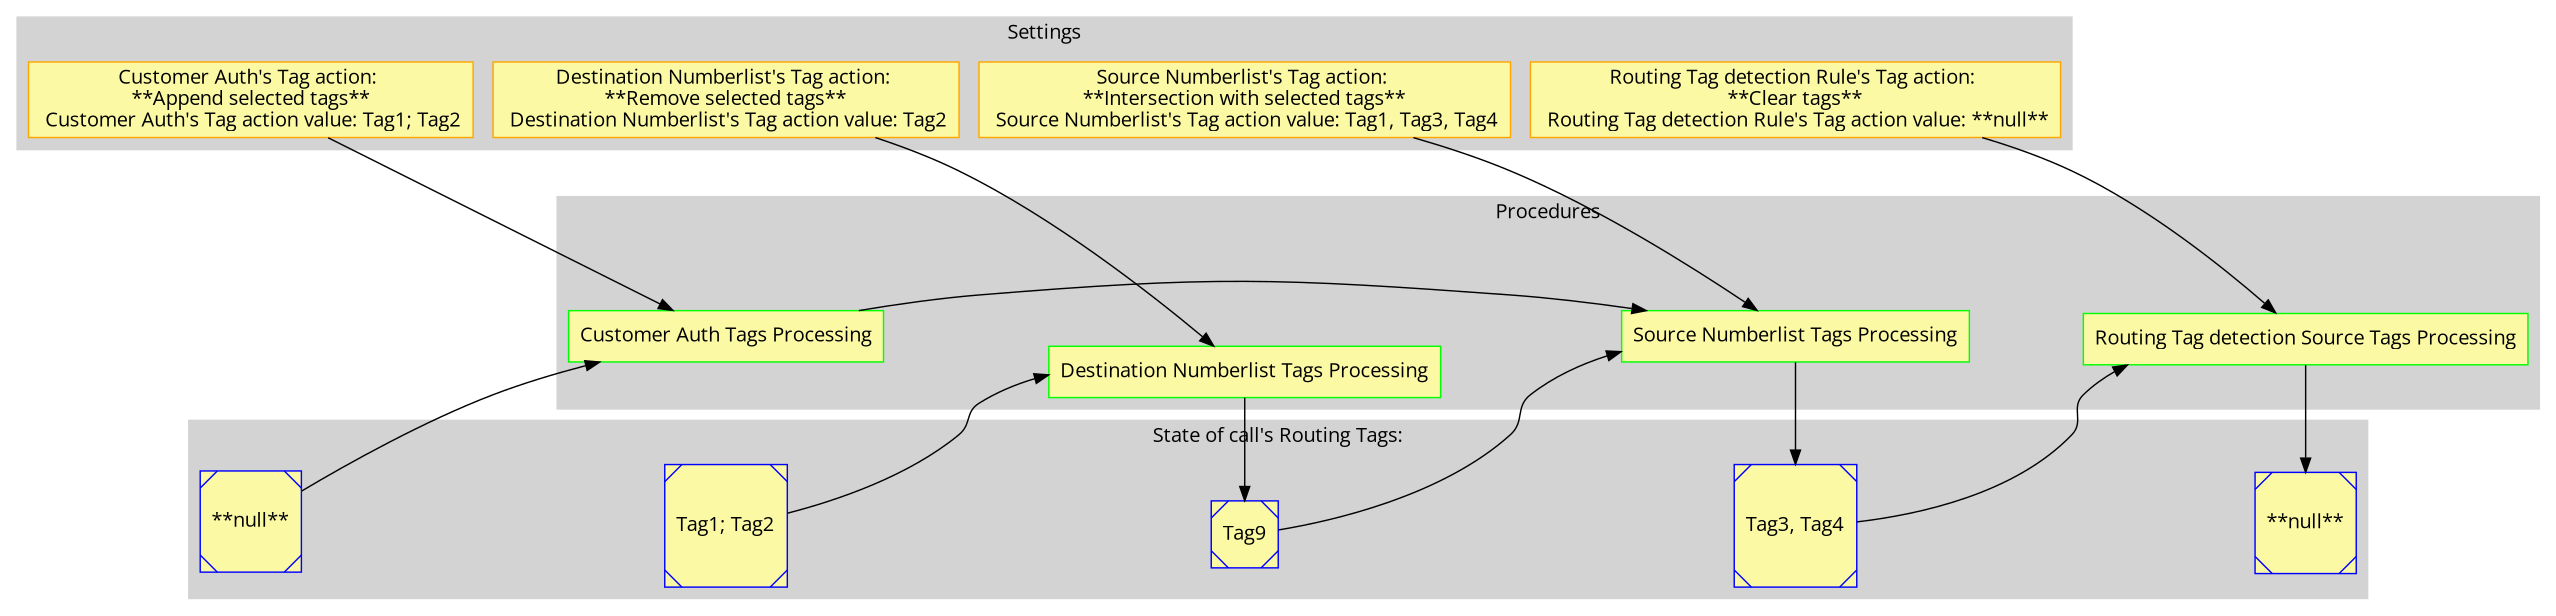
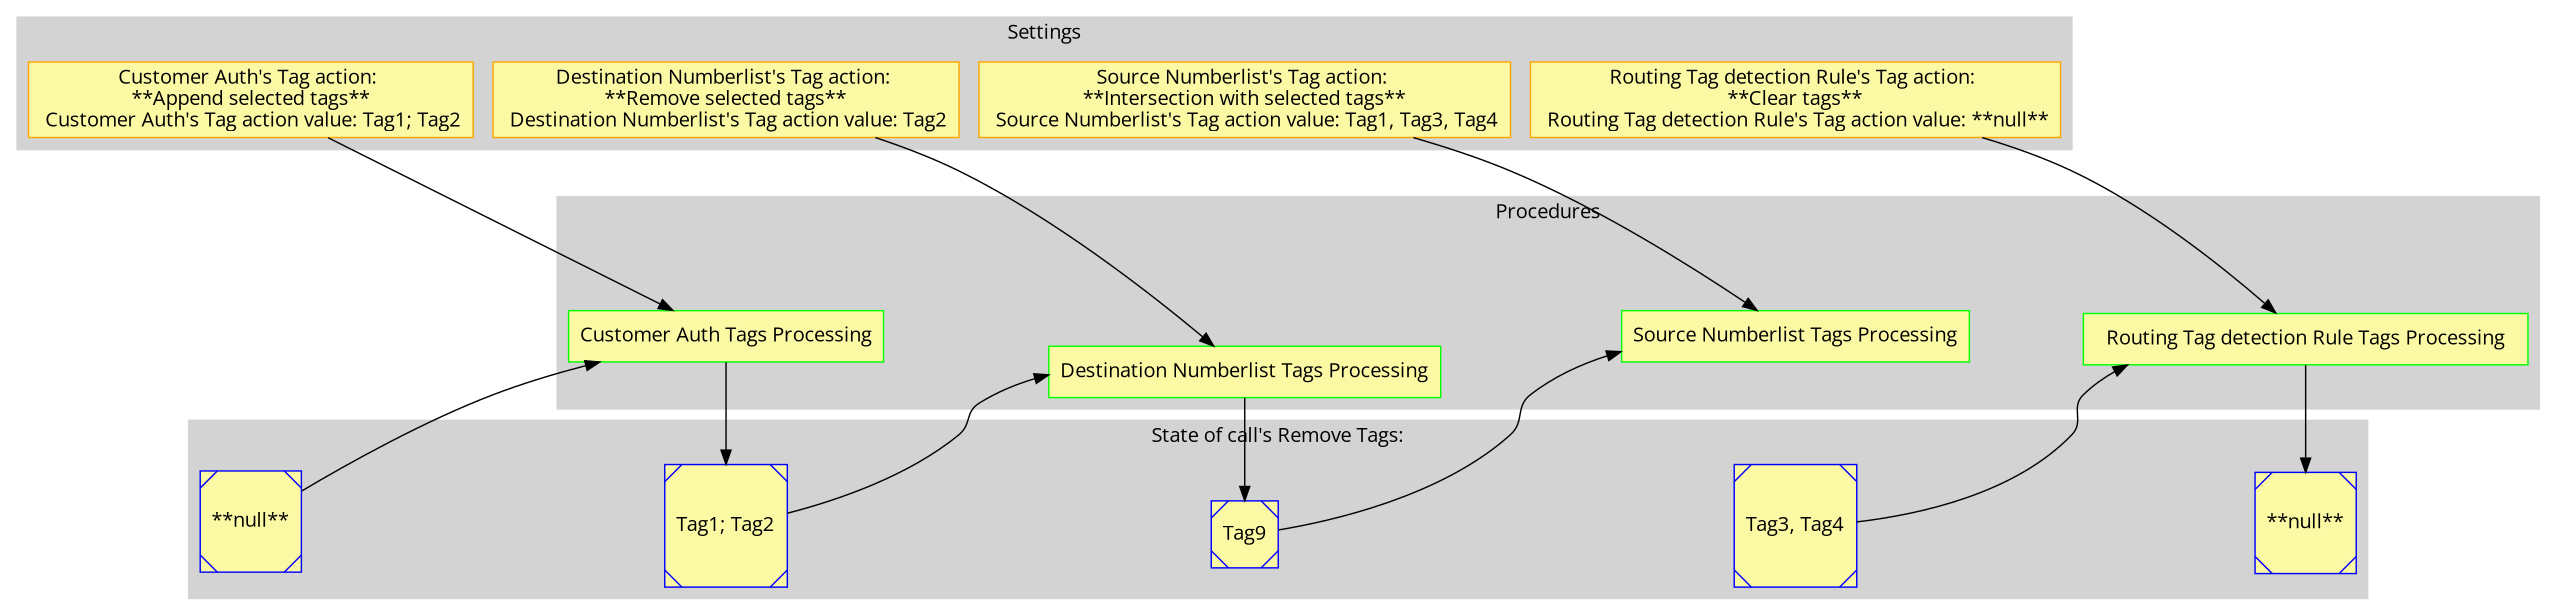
edge "Customer Auth Tags Processing" -> "Source Numberlist Tags Processing": now "Customer Auth Tags Processing" -> "Tag1; Tag2"
node "Routing Tag detection Source Tags Processing": label "Routing Tag detection Source Tags Processing" -> "Routing Tag detection Rule Tags Processing"
edge "Source Numberlist Tags Processing" -> "Tag3, Tag4": removed
cluster "State of call's Routing Tags:": label "State of call's Routing Tags:" -> "State of call's Remove Tags:"
